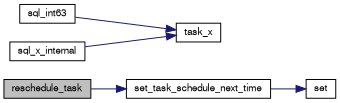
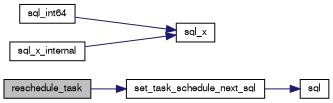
node "sql_int63": label "sql_int63" -> "sql_int64"
node "task_x": label "task_x" -> "sql_x"
node "set_task_schedule_next_time": label "set_task_schedule_next_time" -> "set_task_schedule_next_sql"
node "set": label "set" -> "sql"
